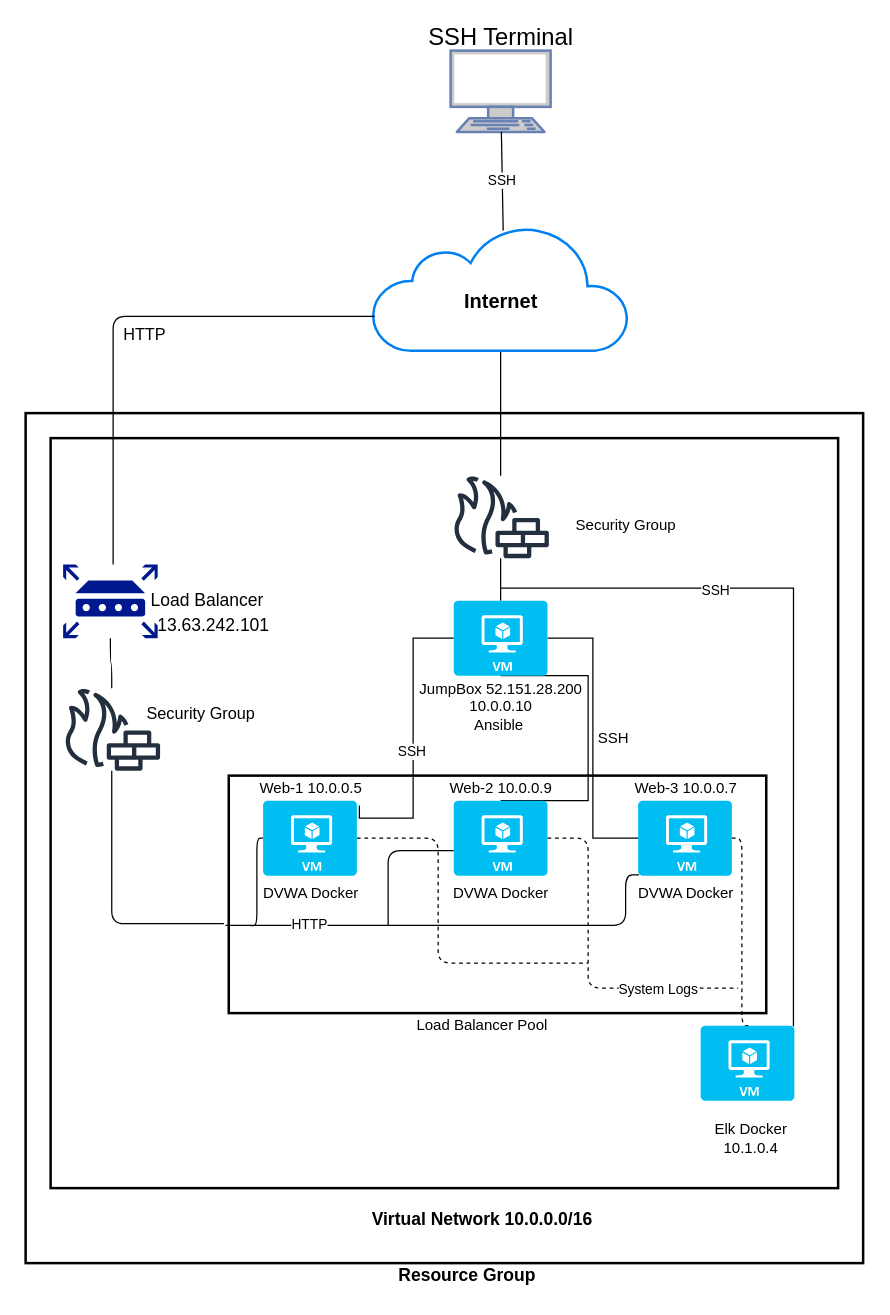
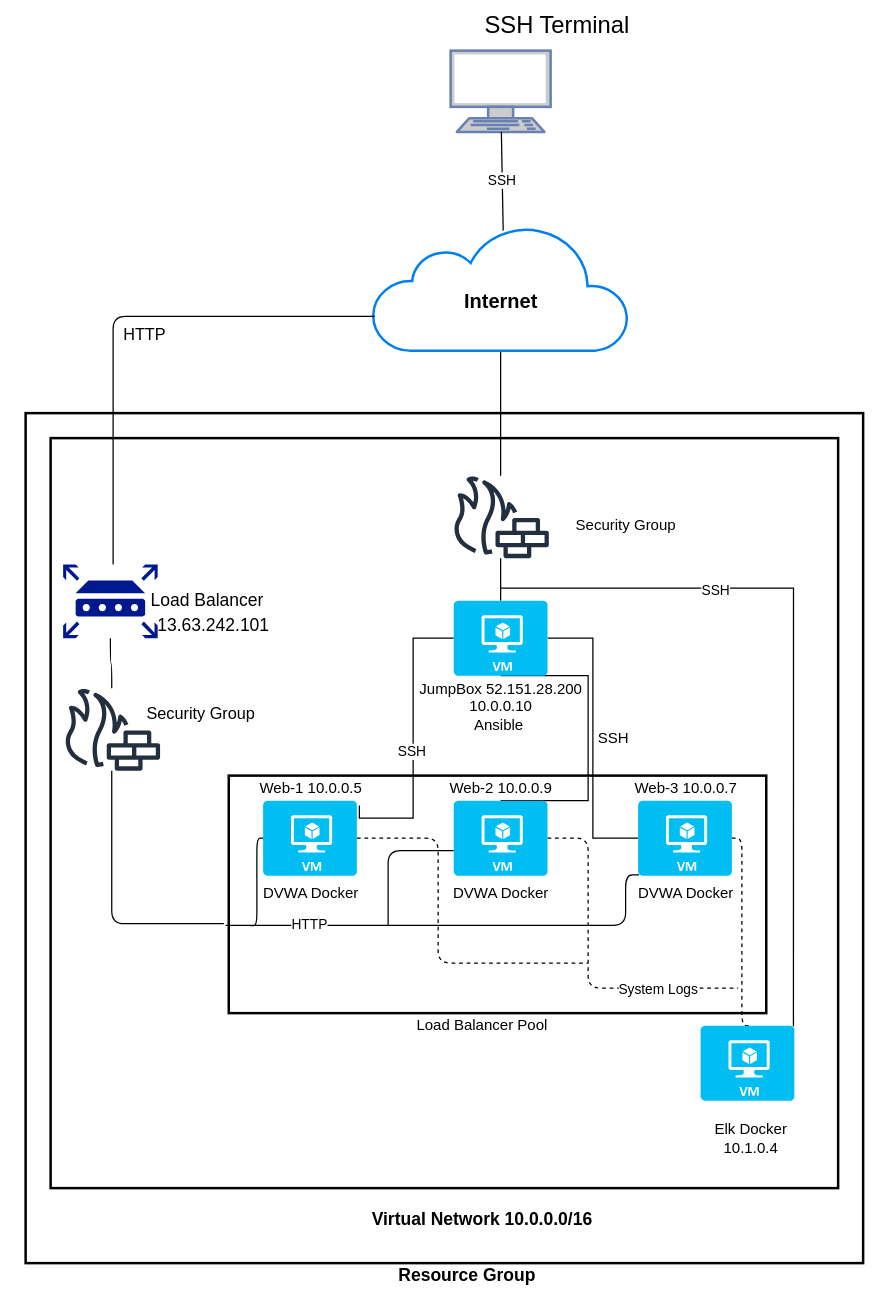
node "SSH Terminal": moved (501, 38) -> (557, 26)
